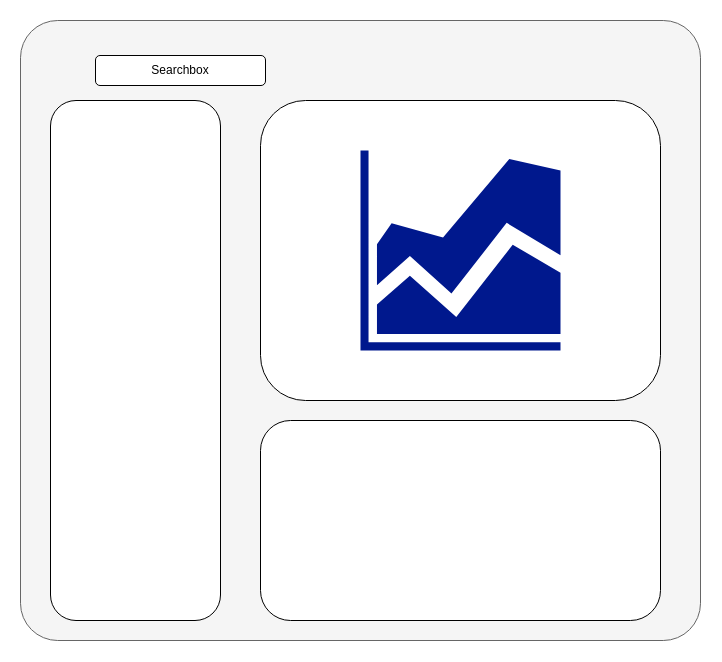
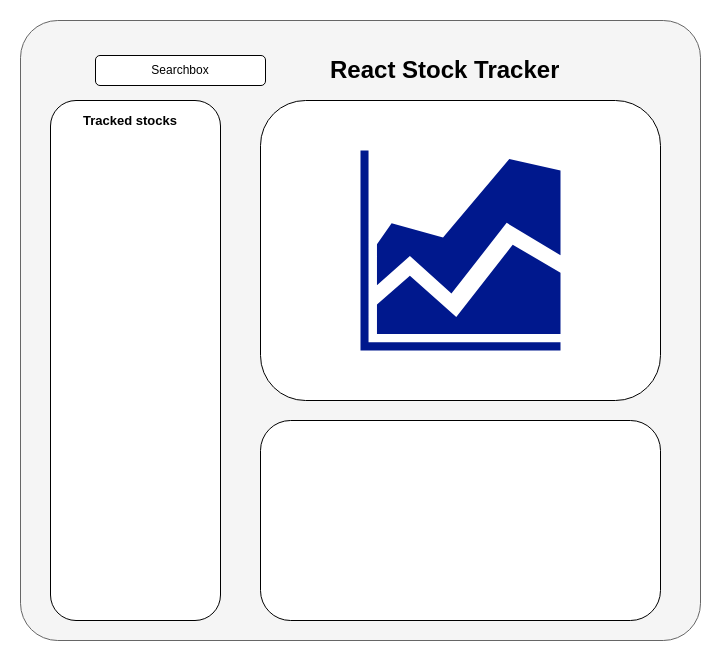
node "React Stock Tracker": added
node "Tracked stocks": added
